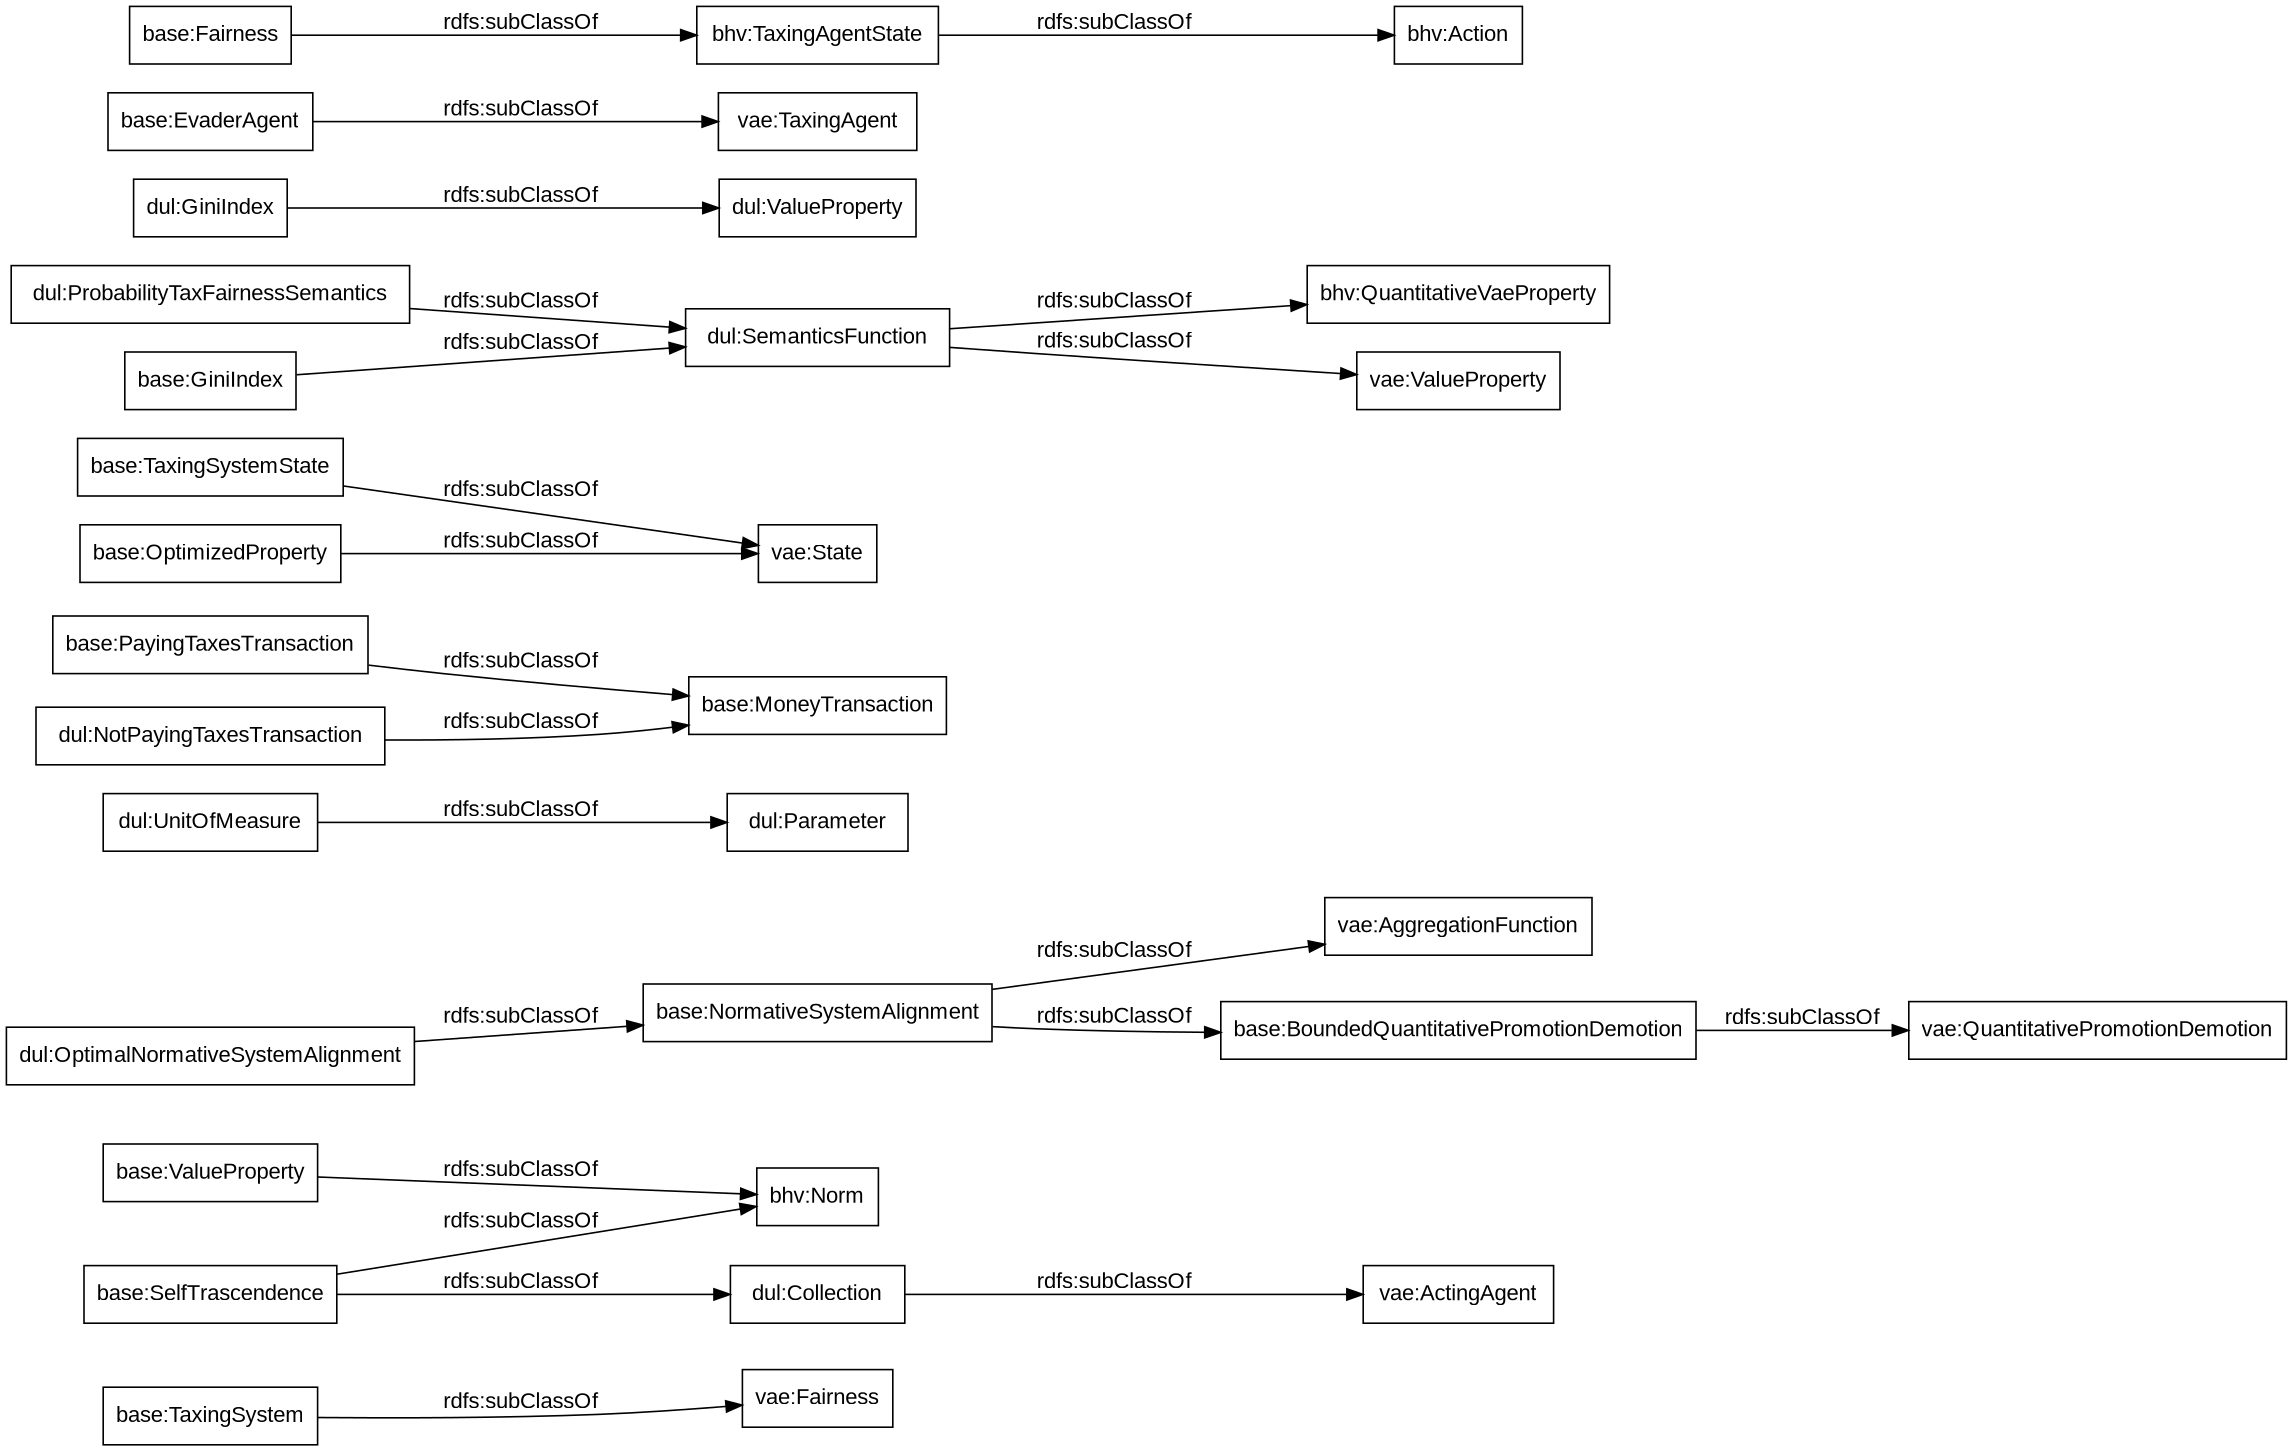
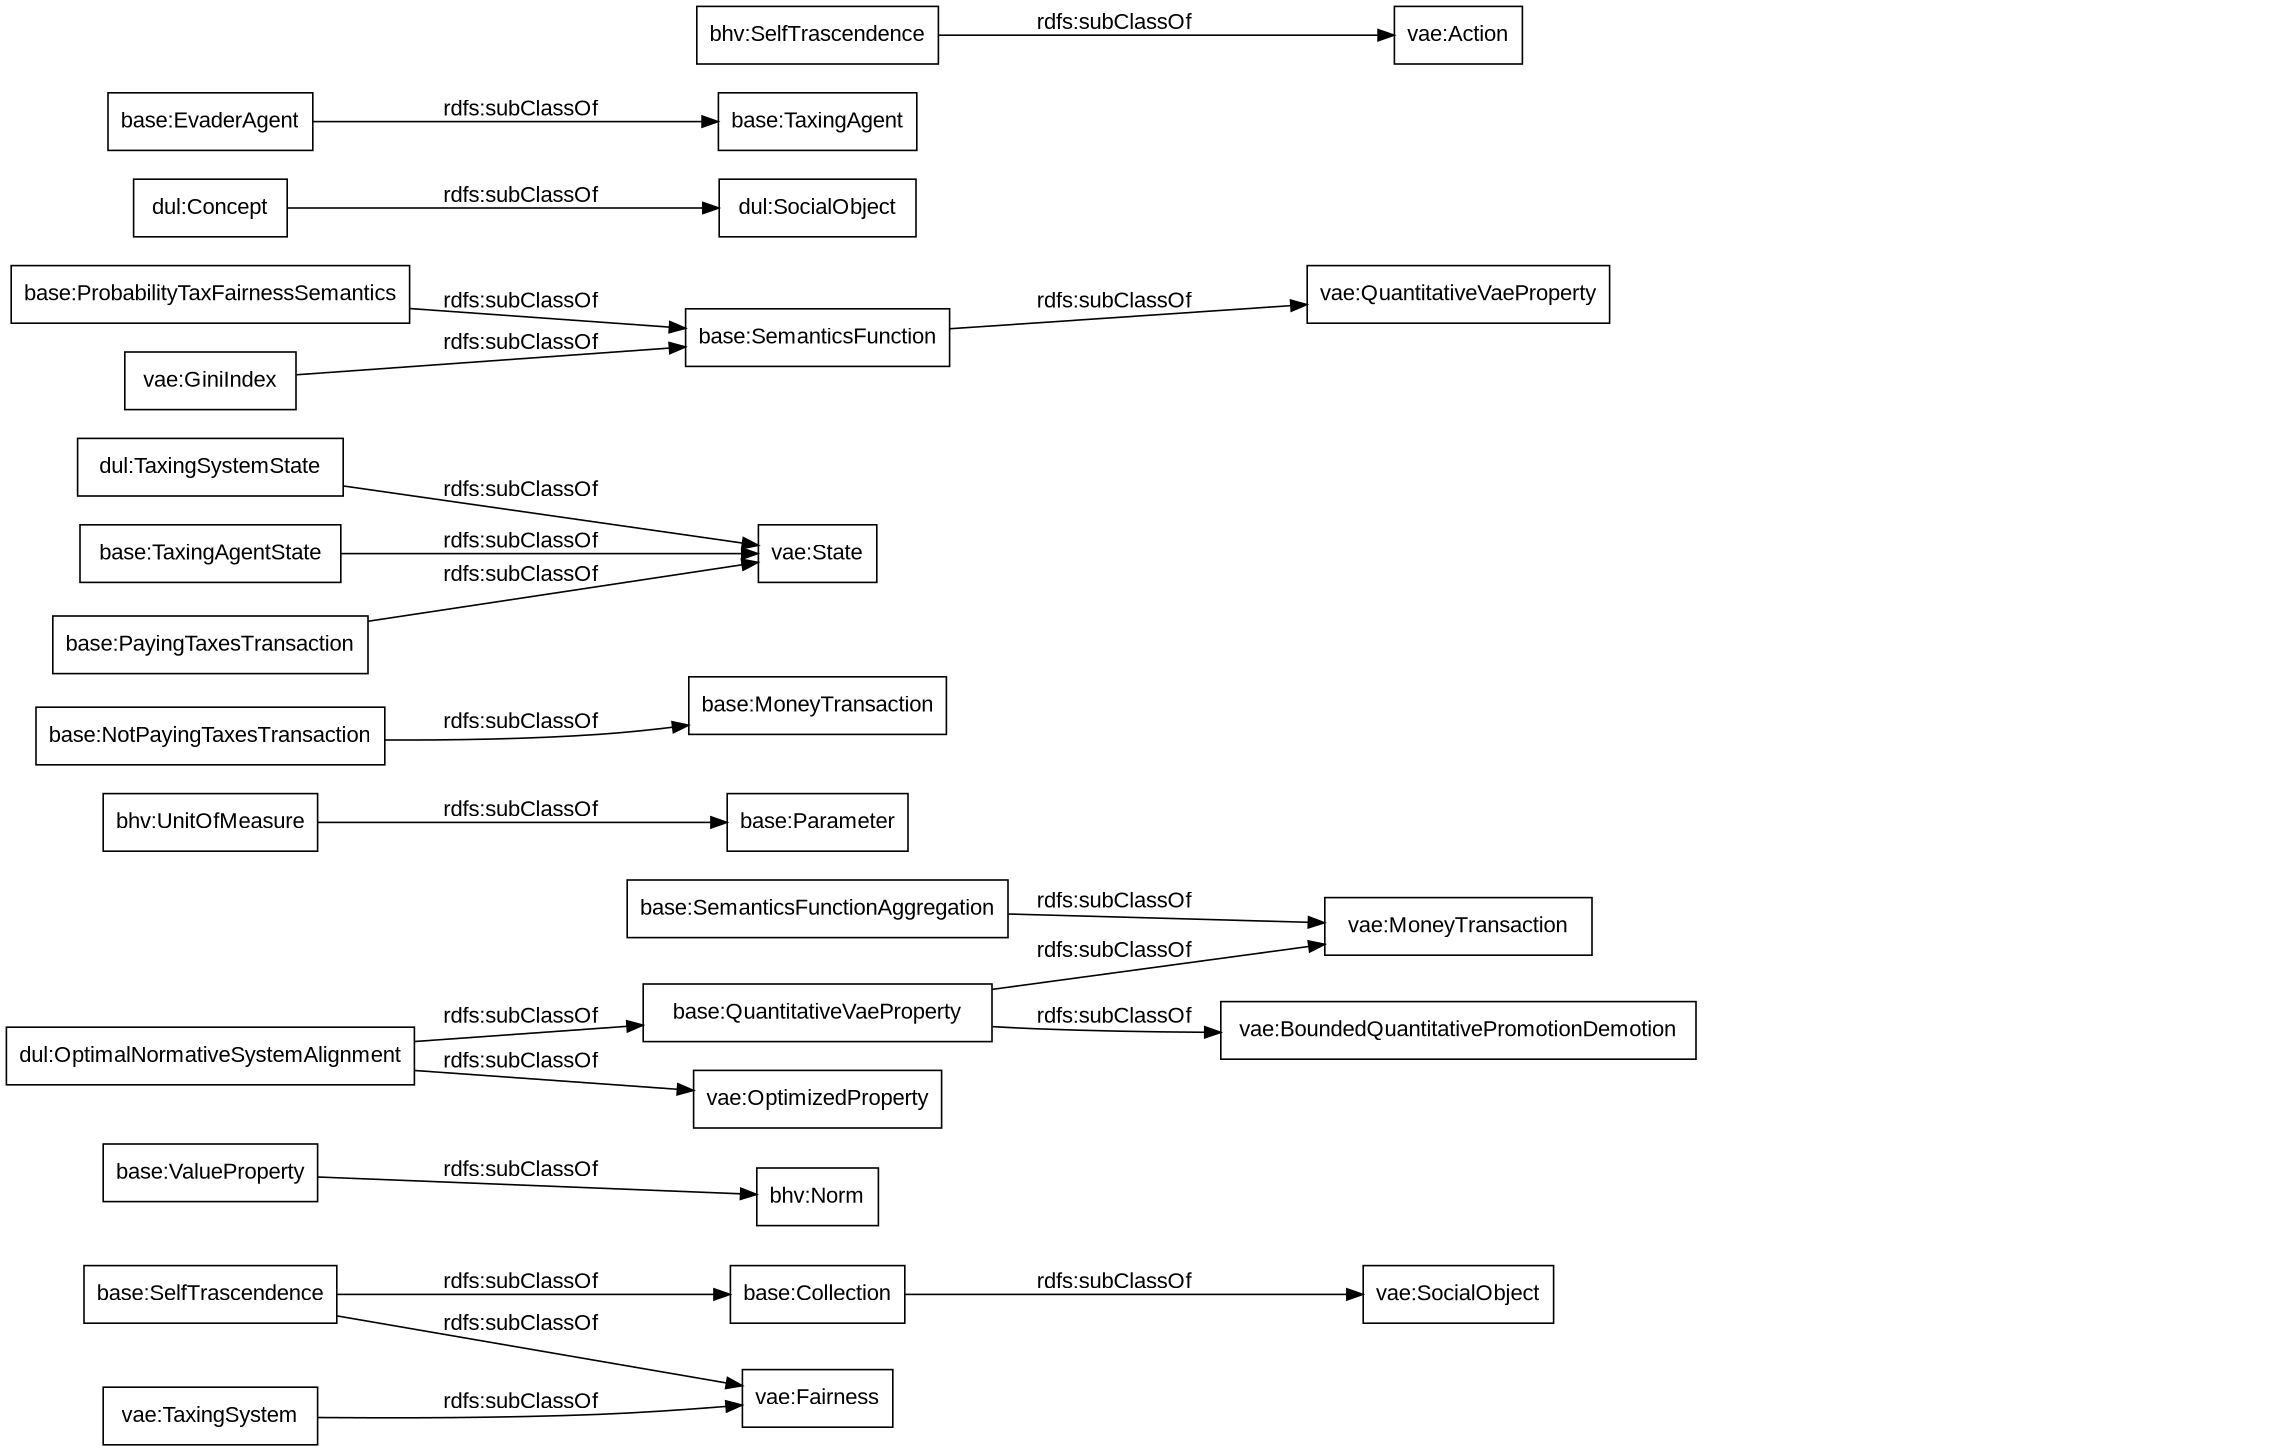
node "base:Fairness": removed
node "bhv:TaxingAgentState": label "bhv:TaxingAgentState" -> "bhv:SelfTrascendence"
node "bhv:Action": label "bhv:Action" -> "vae:Action"
node "vae:TaxingAgent": label "vae:TaxingAgent" -> "base:TaxingAgent"
node "dul:GiniIndex": label "dul:GiniIndex" -> "dul:Concept"
node "dul:ValueProperty": label "dul:ValueProperty" -> "dul:SocialObject"
node "dul:ProbabilityTaxFairnessSemantics": label "dul:ProbabilityTaxFairnessSemantics" -> "base:ProbabilityTaxFairnessSemantics"
node "bhv:QuantitativeVaeProperty": label "bhv:QuantitativeVaeProperty" -> "vae:QuantitativeVaeProperty"
node "dul:SemanticsFunction": label "dul:SemanticsFunction" -> "base:SemanticsFunction"
node "base:GiniIndex": label "base:GiniIndex" -> "vae:GiniIndex"
node "vae:ValueProperty": removed
node "base:TaxingSystemState": label "base:TaxingSystemState" -> "dul:TaxingSystemState"
node "base:OptimizedProperty": label "base:OptimizedProperty" -> "base:TaxingAgentState"
edge "base:PayingTaxesTransaction" -> "base:MoneyTransaction": now "base:PayingTaxesTransaction" -> "vae:State"
node "dul:NotPayingTaxesTransaction": label "dul:NotPayingTaxesTransaction" -> "base:NotPayingTaxesTransaction"
node "dul:UnitOfMeasure": label "dul:UnitOfMeasure" -> "bhv:UnitOfMeasure"
node "dul:Parameter": label "dul:Parameter" -> "base:Parameter"
node "base:SemanticsFunctionAggregation": added
node "vae:AggregationFunction": label "vae:AggregationFunction" -> "vae:MoneyTransaction"
node "base:NormativeSystemAlignment": label "base:NormativeSystemAlignment" -> "base:QuantitativeVaeProperty"
node "base:BoundedQuantitativePromotionDemotion": label "base:BoundedQuantitativePromotionDemotion" -> "vae:BoundedQuantitativePromotionDemotion"
node "vae:QuantitativePromotionDemotion": removed
node "vae:OptimizedProperty": added
edge "base:SelfTrascendence" -> "bhv:Norm": now "base:SelfTrascendence" -> "vae:Fairness"
node "dul:Collection": label "dul:Collection" -> "base:Collection"
node "vae:ActingAgent": label "vae:ActingAgent" -> "vae:SocialObject"
node "base:TaxingSystem": label "base:TaxingSystem" -> "vae:TaxingSystem"
